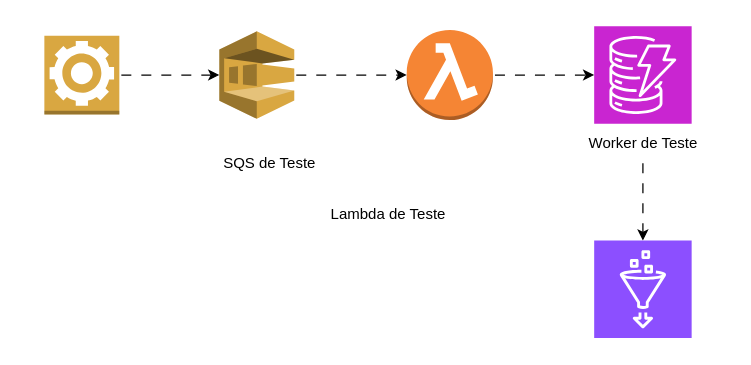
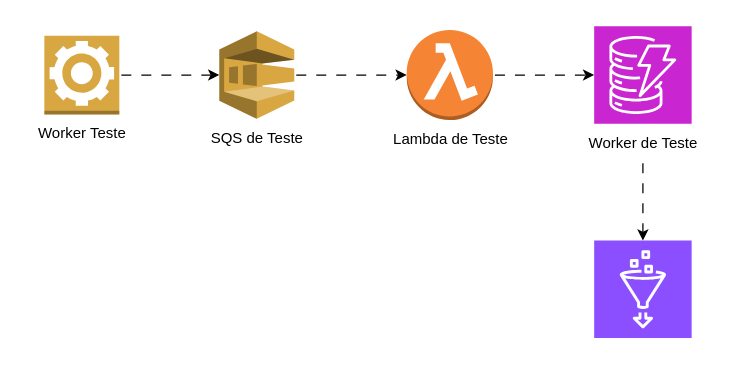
node "Worker Teste": added
node "SQS de Teste": moved (269, 163) -> (257, 138)
node "Lambda de Teste": moved (388, 214) -> (450, 139)
